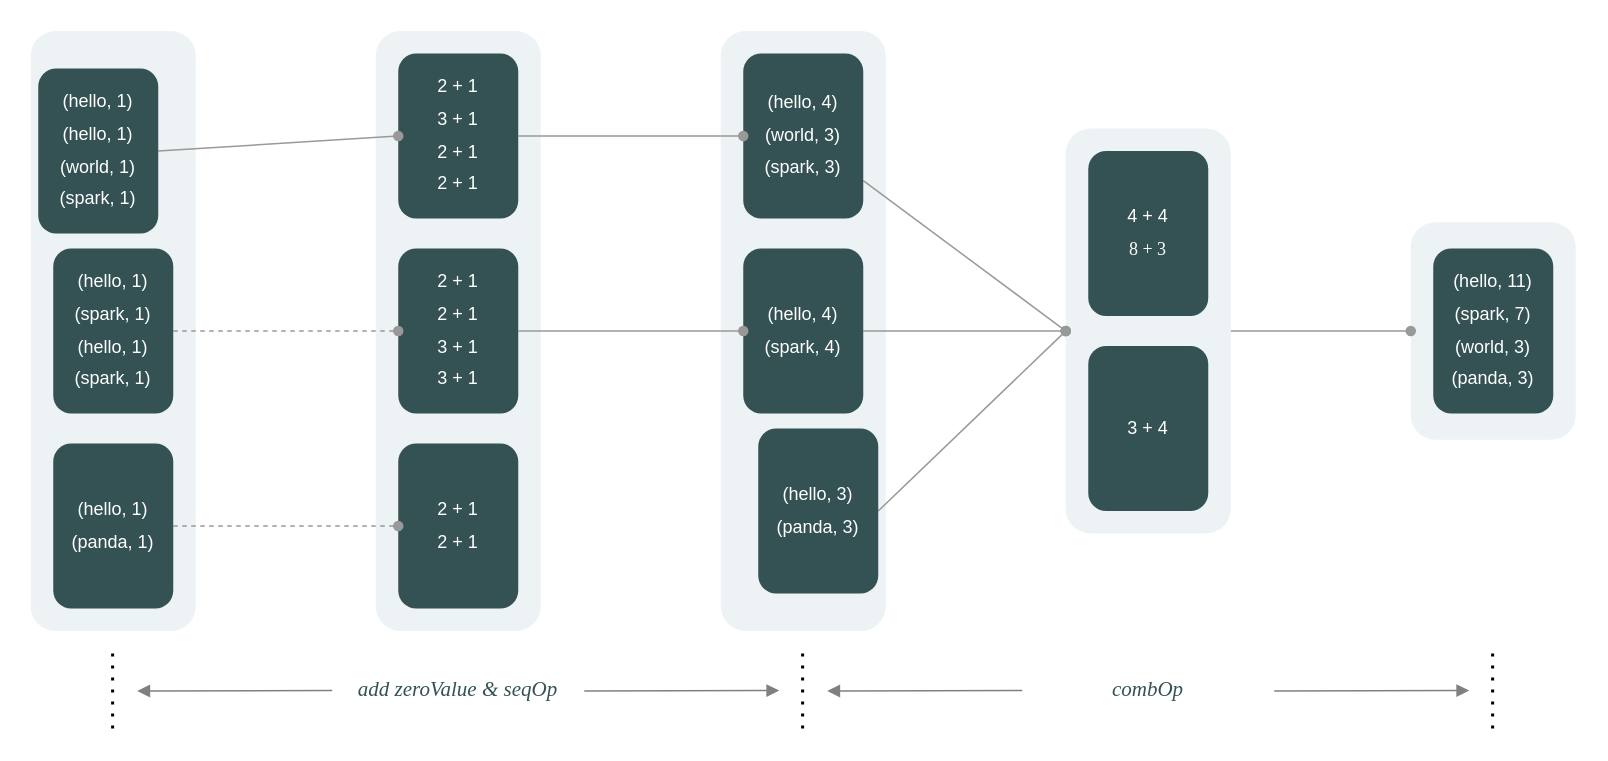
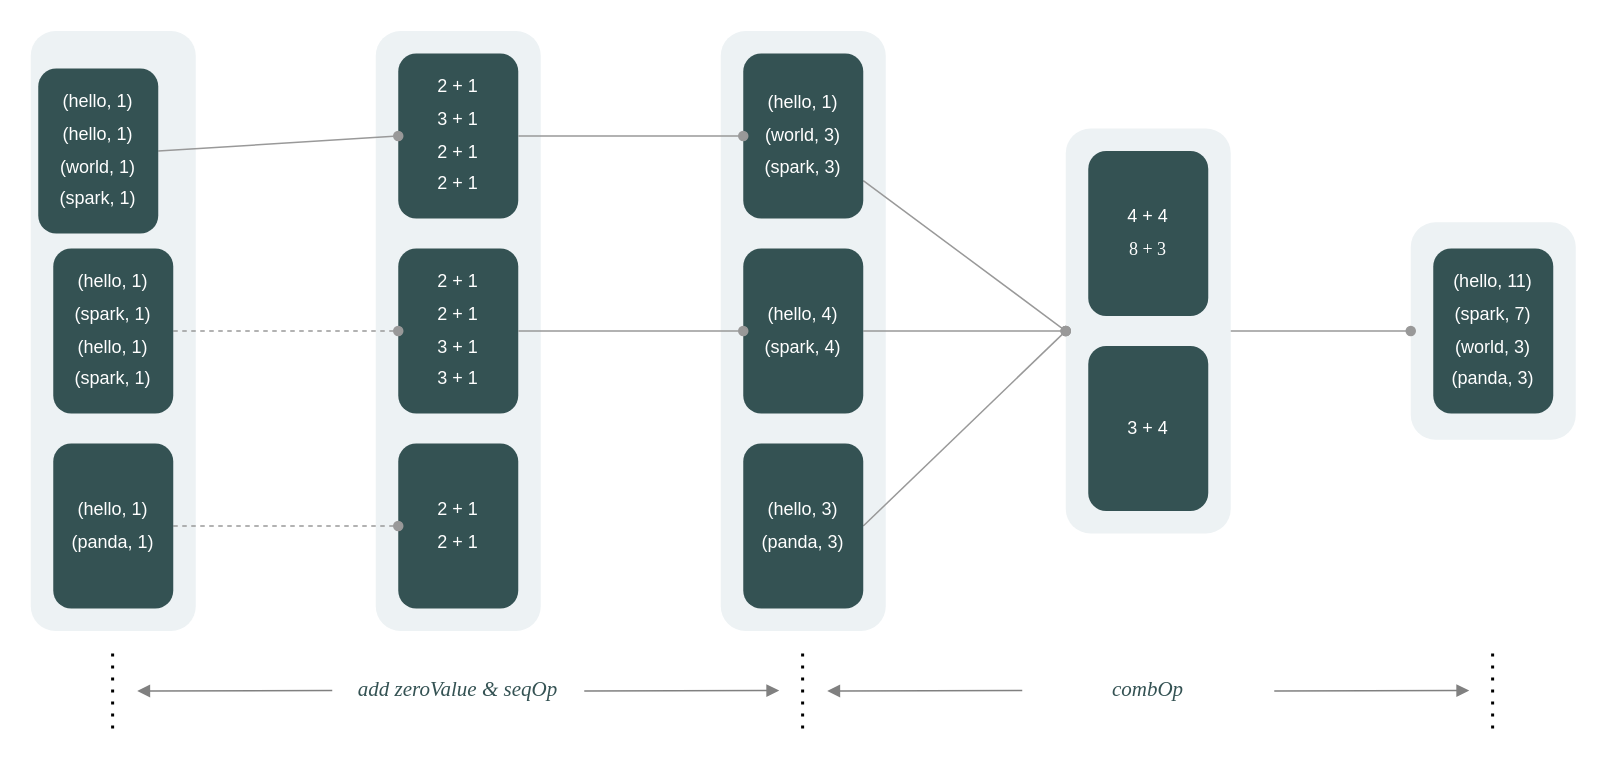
node "(hello, 4) (world, 3) (spark, 3)": label "(hello, 4) (world, 3) (spark, 3)" -> "(hello, 1) (world, 3) (spark, 3)"
node "(hello, 3)(panda, 3)": moved (818, 511) -> (803, 526)
